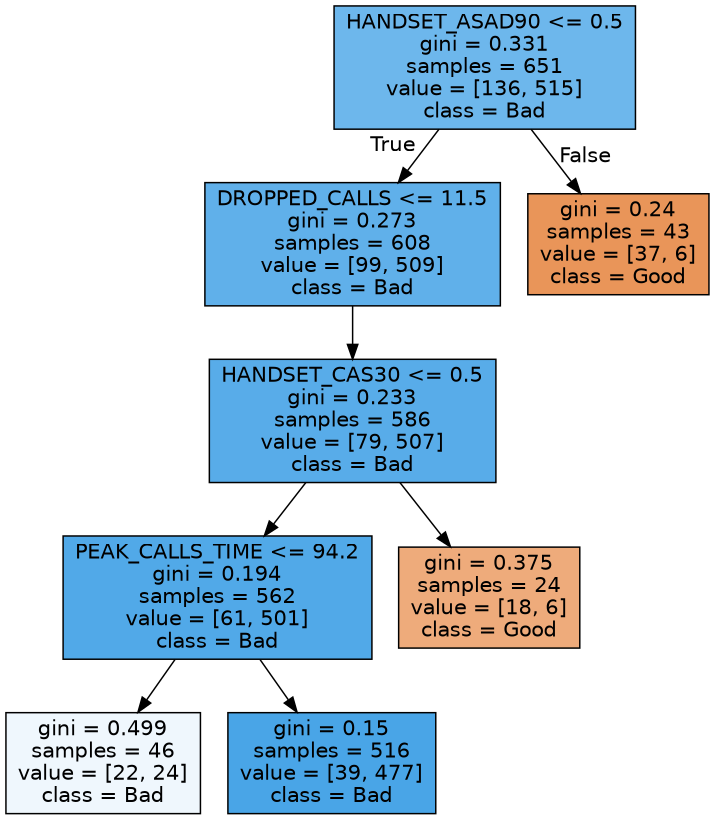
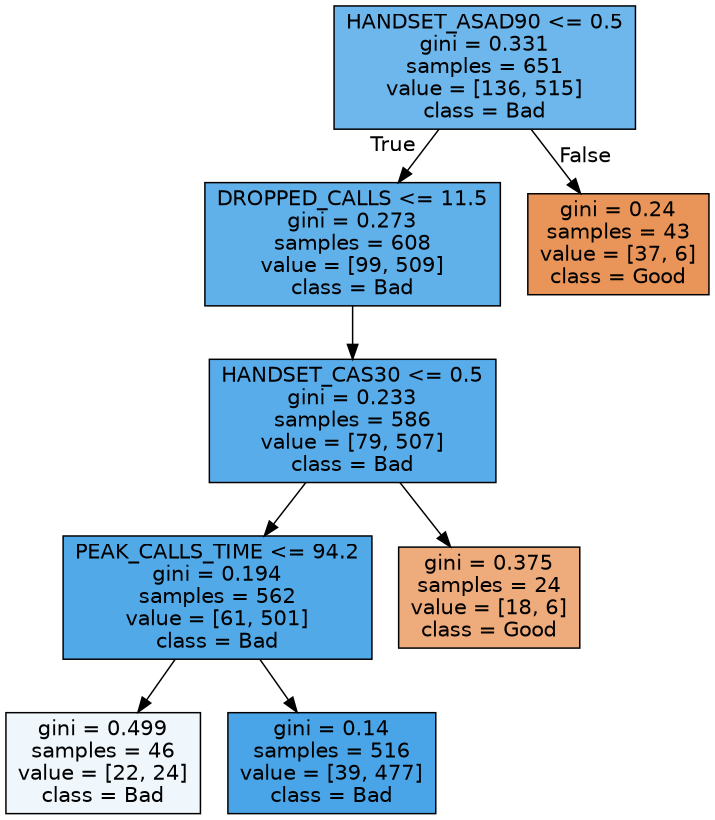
node "gini = 0.15 samples = 516 value = [39, 477] class = Bad": label "gini = 0.15 samples = 516 value = [39, 477] class = Bad" -> "gini = 0.14 samples = 516 value = [39, 477] class = Bad"
